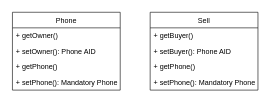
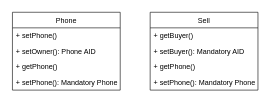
node "+ getOwner()": label "+ getOwner()" -> "+ setPhone()"
node "+ setBuyer(): Phone AID": label "+ setBuyer(): Phone AID" -> "+ setBuyer(): Mandatory AID"
